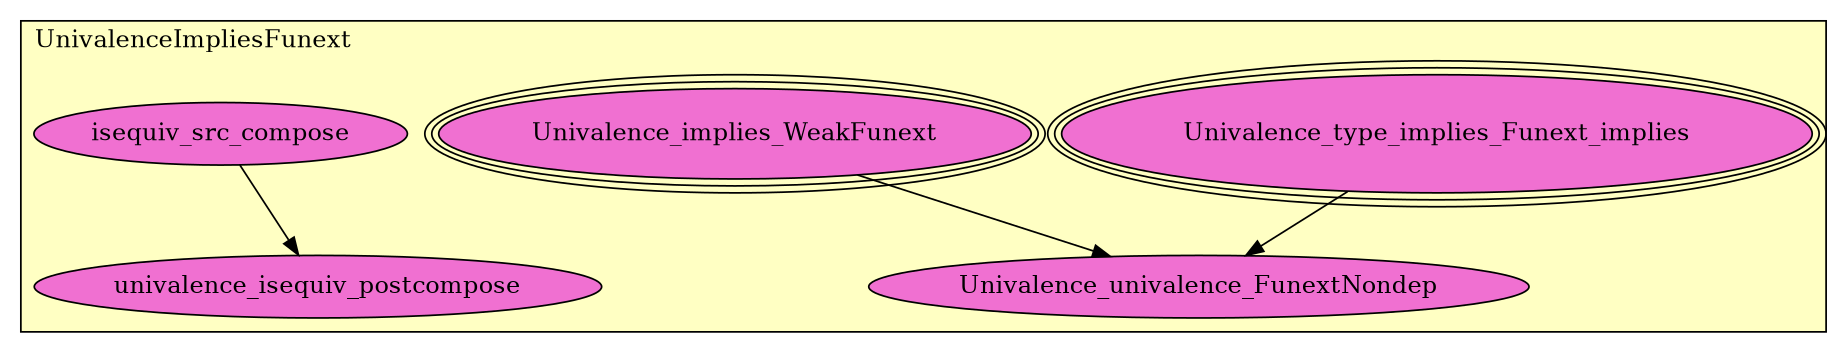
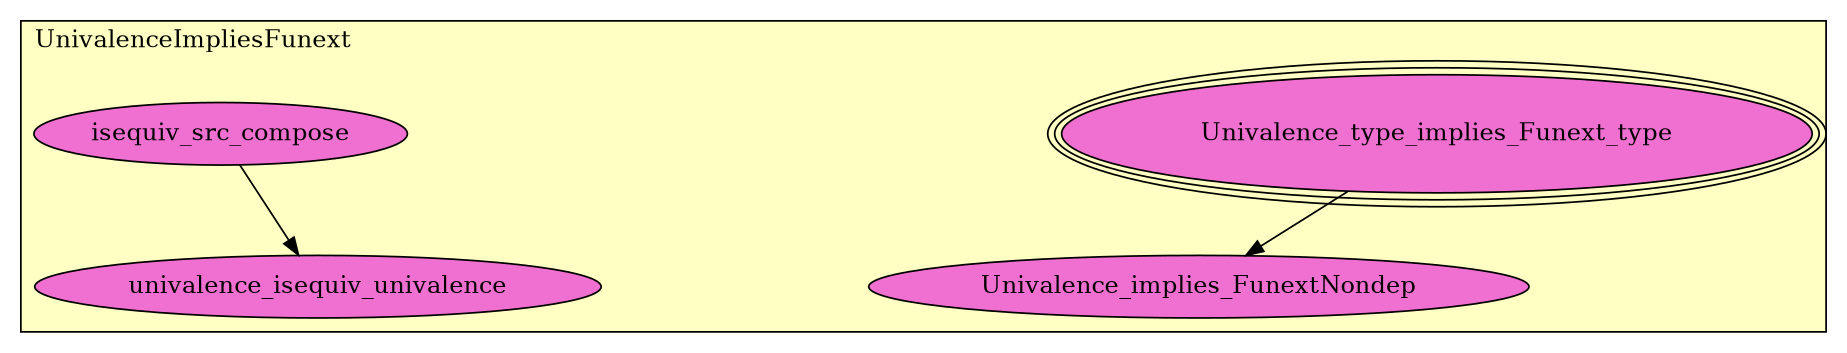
node "Univalence_implies_WeakFunext": removed
node "Univalence_type_implies_Funext_implies": label "Univalence_type_implies_Funext_implies" -> "Univalence_type_implies_Funext_type"
node "univalence_isequiv_postcompose": label "univalence_isequiv_postcompose" -> "univalence_isequiv_univalence"
node "Univalence_univalence_FunextNondep": label "Univalence_univalence_FunextNondep" -> "Univalence_implies_FunextNondep"
